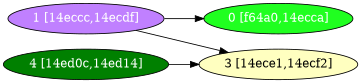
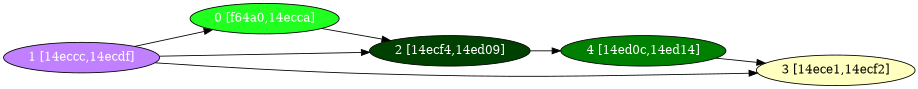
node "2 [14ecf4,14ed09]": added
